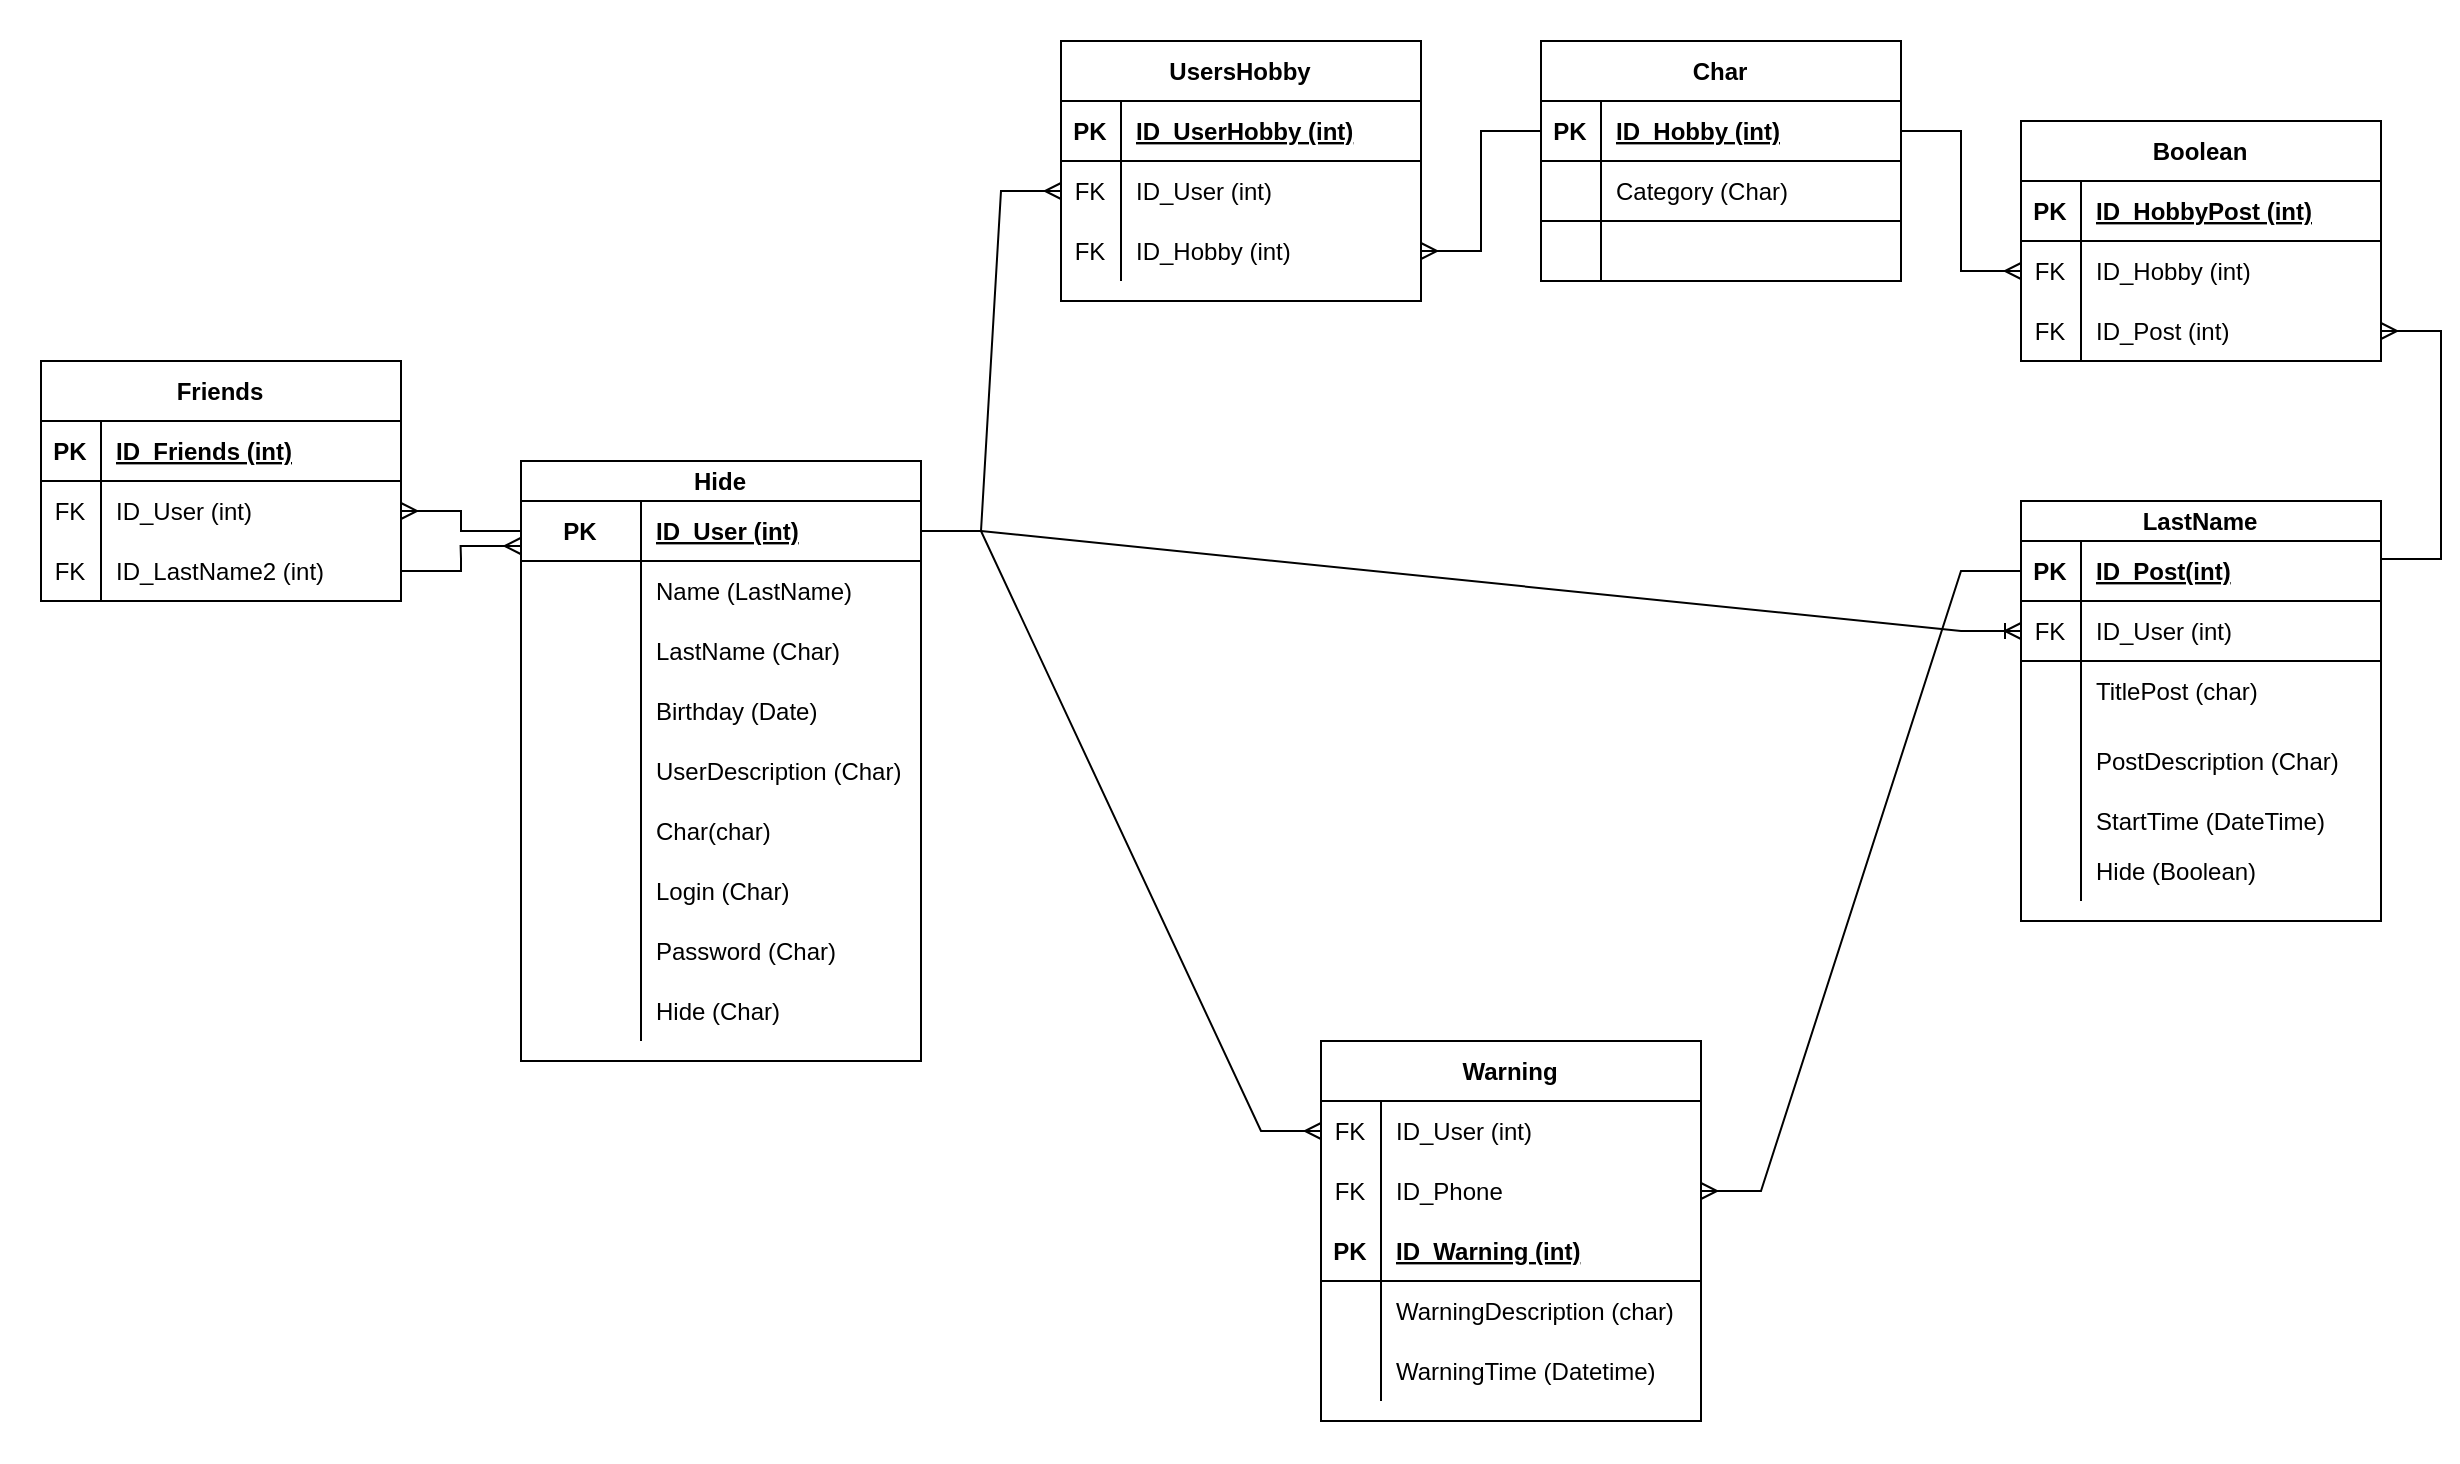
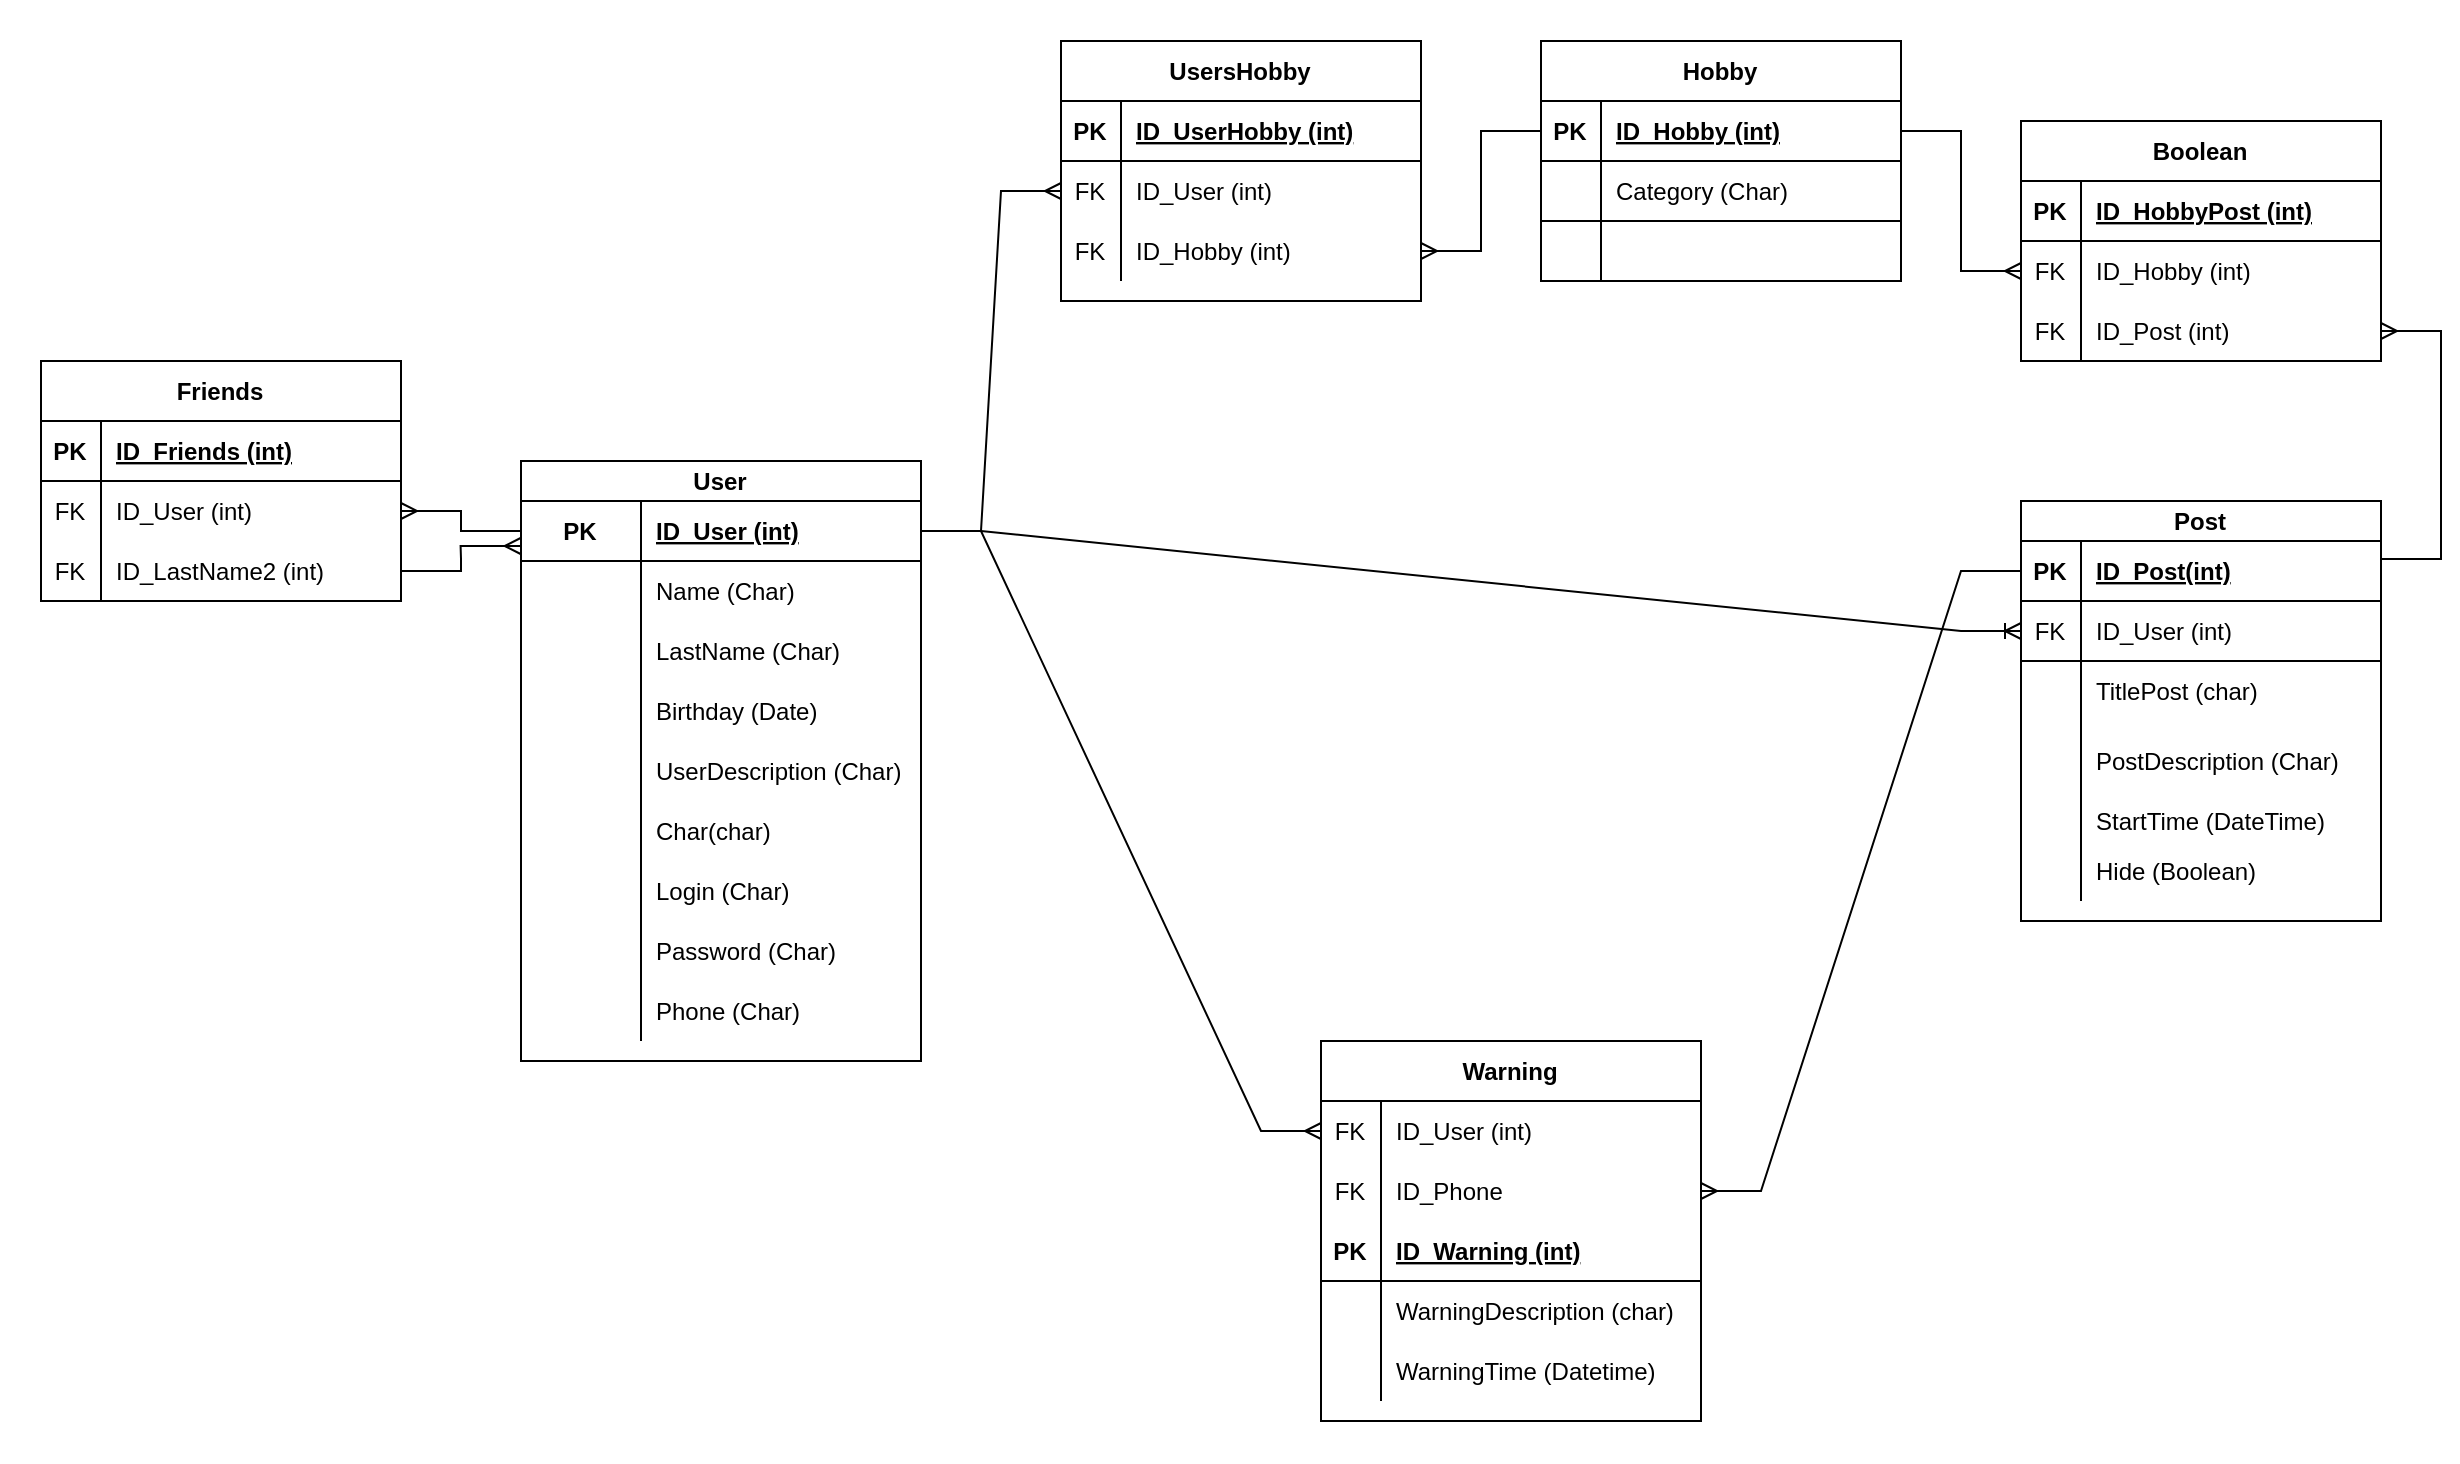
node "Char": label "Char" -> "Hobby"
node "Hide": label "Hide" -> "User"
node "LastName": label "LastName" -> "Post"
node "Name (LastName)": label "Name (LastName)" -> "Name (Char)"
node "Hide (Char)": label "Hide (Char)" -> "Phone (Char)"
